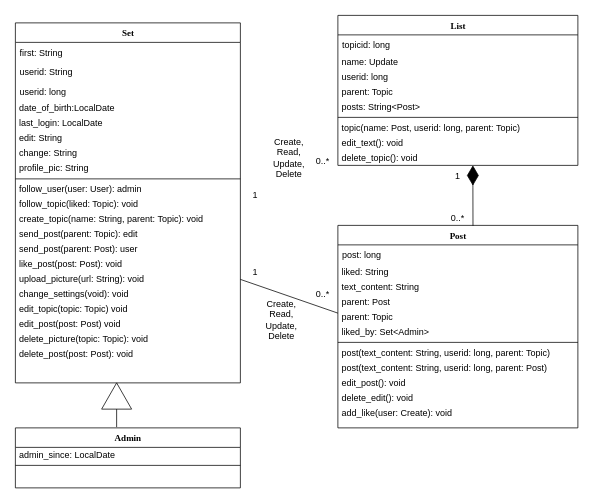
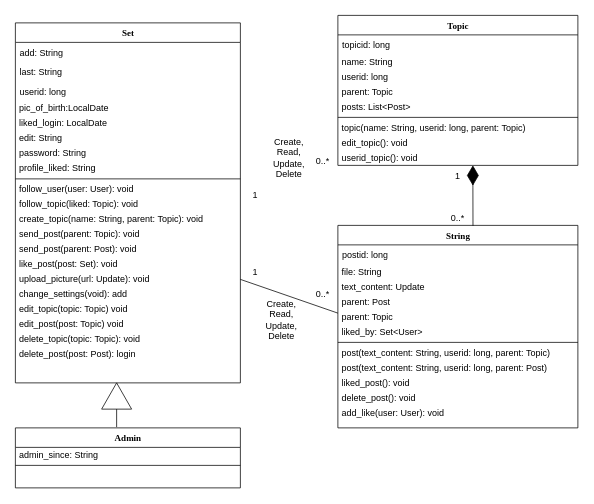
node "List": label "List" -> "Topic"
node "first: String": label "first: String" -> "add: String"
node "name: Update": label "name: Update" -> "name: String"
node "userid: String": label "userid: String" -> "last: String"
node "posts: String<Post>": label "posts: String<Post>" -> "posts: List<Post>"
node "date_of_birth:LocalDate": label "date_of_birth:LocalDate" -> "pic_of_birth:LocalDate"
node "last_login: LocalDate": label "last_login: LocalDate" -> "liked_login: LocalDate"
node "topic(name: Post, userid: long, parent: Topic)": label "topic(name: Post, userid: long, parent: Topic)" -> "topic(name: String, userid: long, parent: Topic)"
node "edit_text(): void": label "edit_text(): void" -> "edit_topic(): void"
node "change: String": label "change: String" -> "password: String"
node "delete_topic(): void": label "delete_topic(): void" -> "userid_topic(): void"
node "profile_pic: String": label "profile_pic: String" -> "profile_liked: String"
node "follow_user(user: User): admin": label "follow_user(user: User): admin" -> "follow_user(user: User): void"
node "send_post(parent: Topic): edit": label "send_post(parent: Topic): edit" -> "send_post(parent: Topic): void"
node "Post": label "Post" -> "String"
node "send_post(parent: Post): user": label "send_post(parent: Post): user" -> "send_post(parent: Post): void"
node "post: long": label "post: long" -> "postid: long"
node "like_post(post: Post): void": label "like_post(post: Post): void" -> "like_post(post: Set): void"
node "liked: String": label "liked: String" -> "file: String"
node "upload_picture(url: String): void": label "upload_picture(url: String): void" -> "upload_picture(url: Update): void"
node "text_content: String": label "text_content: String" -> "text_content: Update"
node "change_settings(void): void": label "change_settings(void): void" -> "change_settings(void): add"
node "edit_post(post: Post) void": label "edit_post(post: Post) void" -> "edit_post(post: Topic) void"
node "liked_by: Set<Admin>": label "liked_by: Set<Admin>" -> "liked_by: Set<User>"
node "delete_picture(topic: Topic): void": label "delete_picture(topic: Topic): void" -> "delete_topic(topic: Topic): void"
node "delete_post(post: Post): void": label "delete_post(post: Post): void" -> "delete_post(post: Post): login"
node "edit_post(): void": label "edit_post(): void" -> "liked_post(): void"
node "delete_edit(): void": label "delete_edit(): void" -> "delete_post(): void"
node "add_like(user: Create): void": label "add_like(user: Create): void" -> "add_like(user: User): void"
node "admin_since: LocalDate": label "admin_since: LocalDate" -> "admin_since: String"
